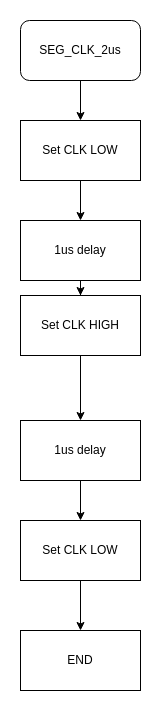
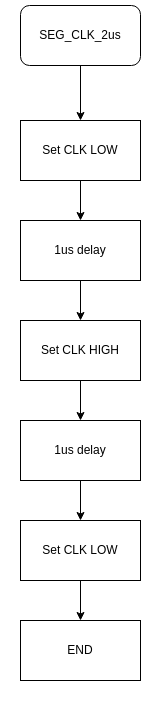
node "SEG_CLK_2us": moved (81, 51) -> (81, 36)
node "Set CLK HIGH": moved (81, 326) -> (81, 351)
node "END": moved (81, 661) -> (81, 651)
